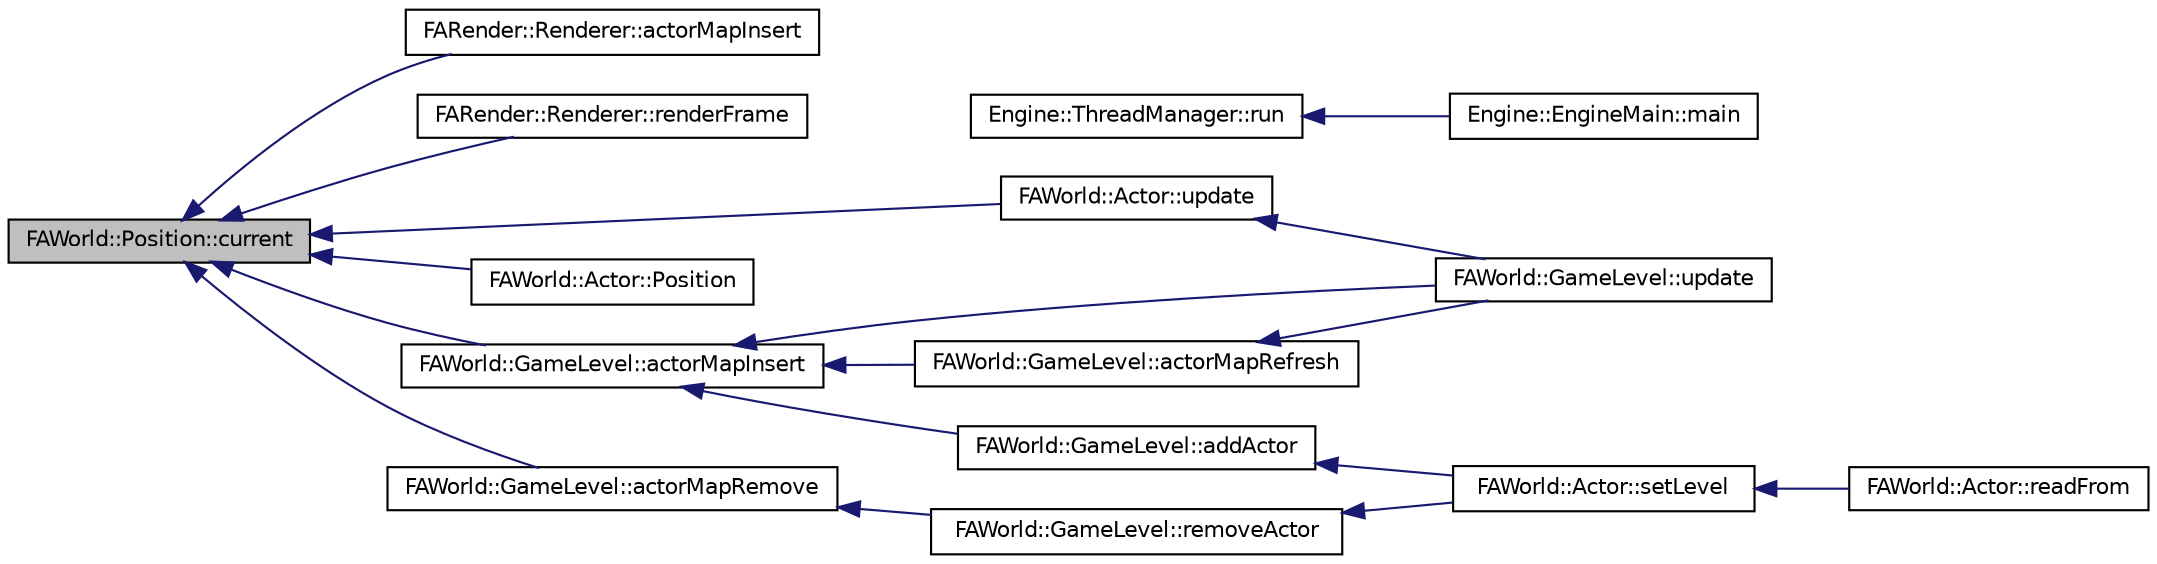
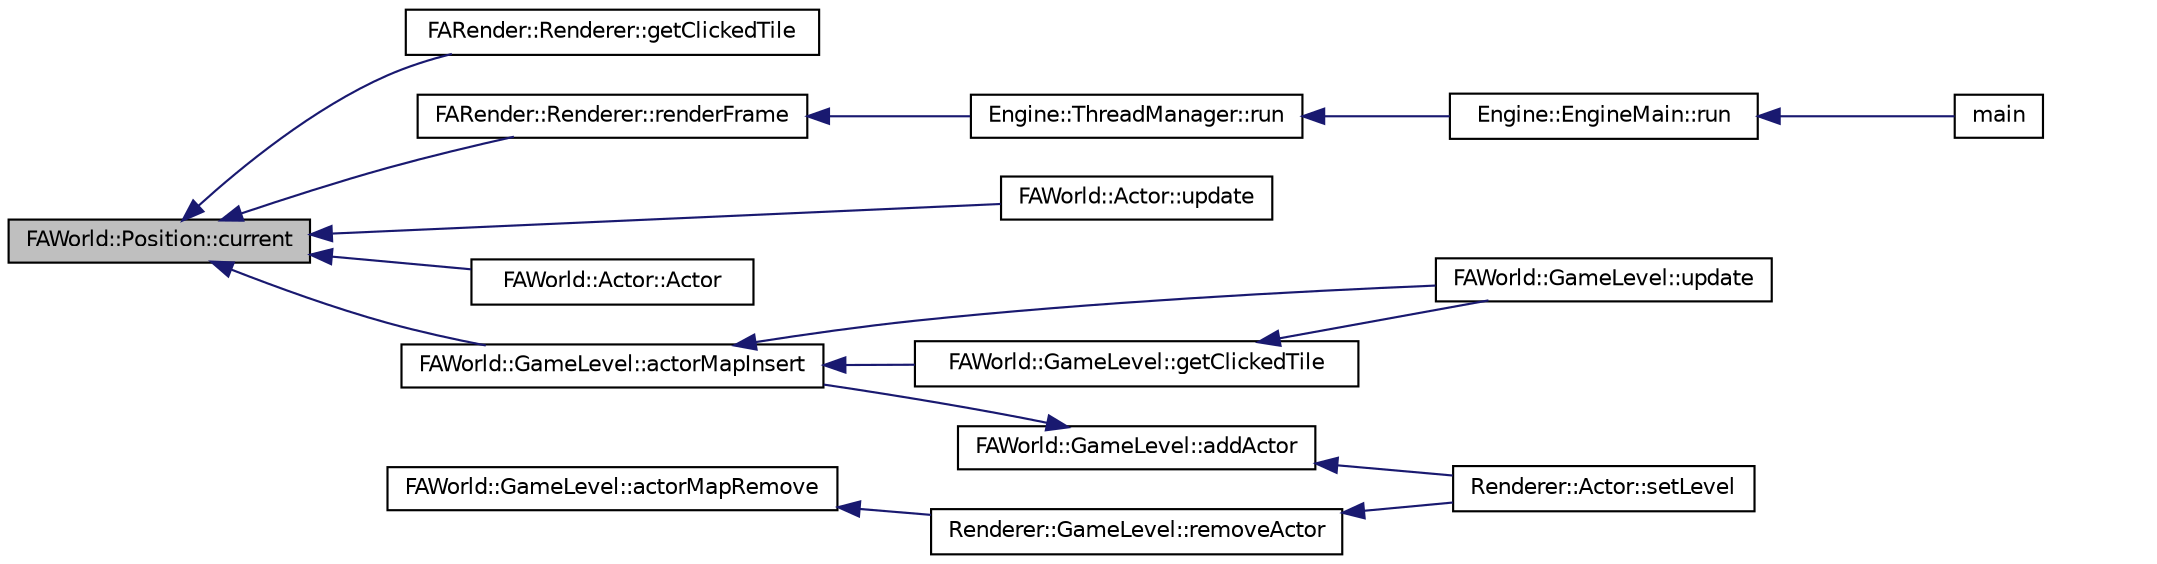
node "FARender::Renderer::actorMapInsert": label "FARender::Renderer::actorMapInsert" -> "FARender::Renderer::getClickedTile"
edge "Engine::ThreadManager::run" -> "FARender::Renderer::renderFrame": added
node "Engine::EngineMain::main": label "Engine::EngineMain::main" -> "Engine::EngineMain::run"
node "main": added
edge "FAWorld::GameLevel::update" -> "FAWorld::Actor::update": removed
node "FAWorld::Actor::Position": label "FAWorld::Actor::Position" -> "FAWorld::Actor::Actor"
node "FAWorld::GameLevel::actorMapRefresh": label "FAWorld::GameLevel::actorMapRefresh" -> "FAWorld::GameLevel::getClickedTile"
edge "FAWorld::GameLevel::actorMapRemove" -> "FAWorld::Position::current": removed
edge "FAWorld::GameLevel::addActor" -> "FAWorld::GameLevel::actorMapInsert": reversed
node "FAWorld::Actor::setLevel": label "FAWorld::Actor::setLevel" -> "Renderer::Actor::setLevel"
node "FAWorld::Actor::readFrom": removed
node "FAWorld::GameLevel::removeActor": label "FAWorld::GameLevel::removeActor" -> "Renderer::GameLevel::removeActor"
